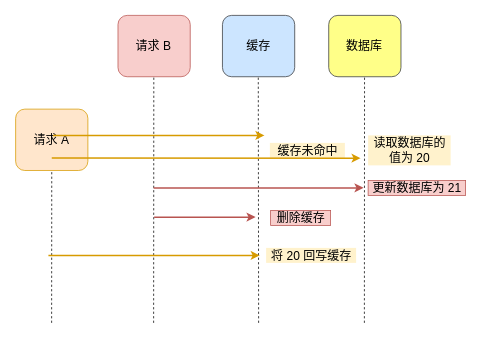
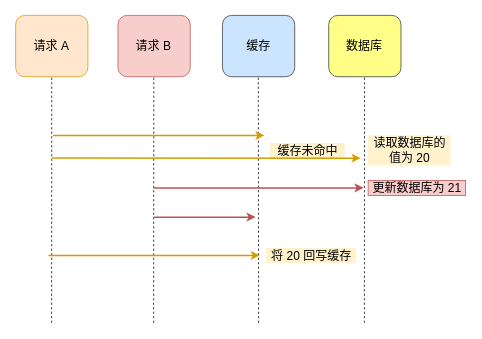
node "请求 A": moved (52, 140) -> (52, 46)
node "删除缓存": removed
